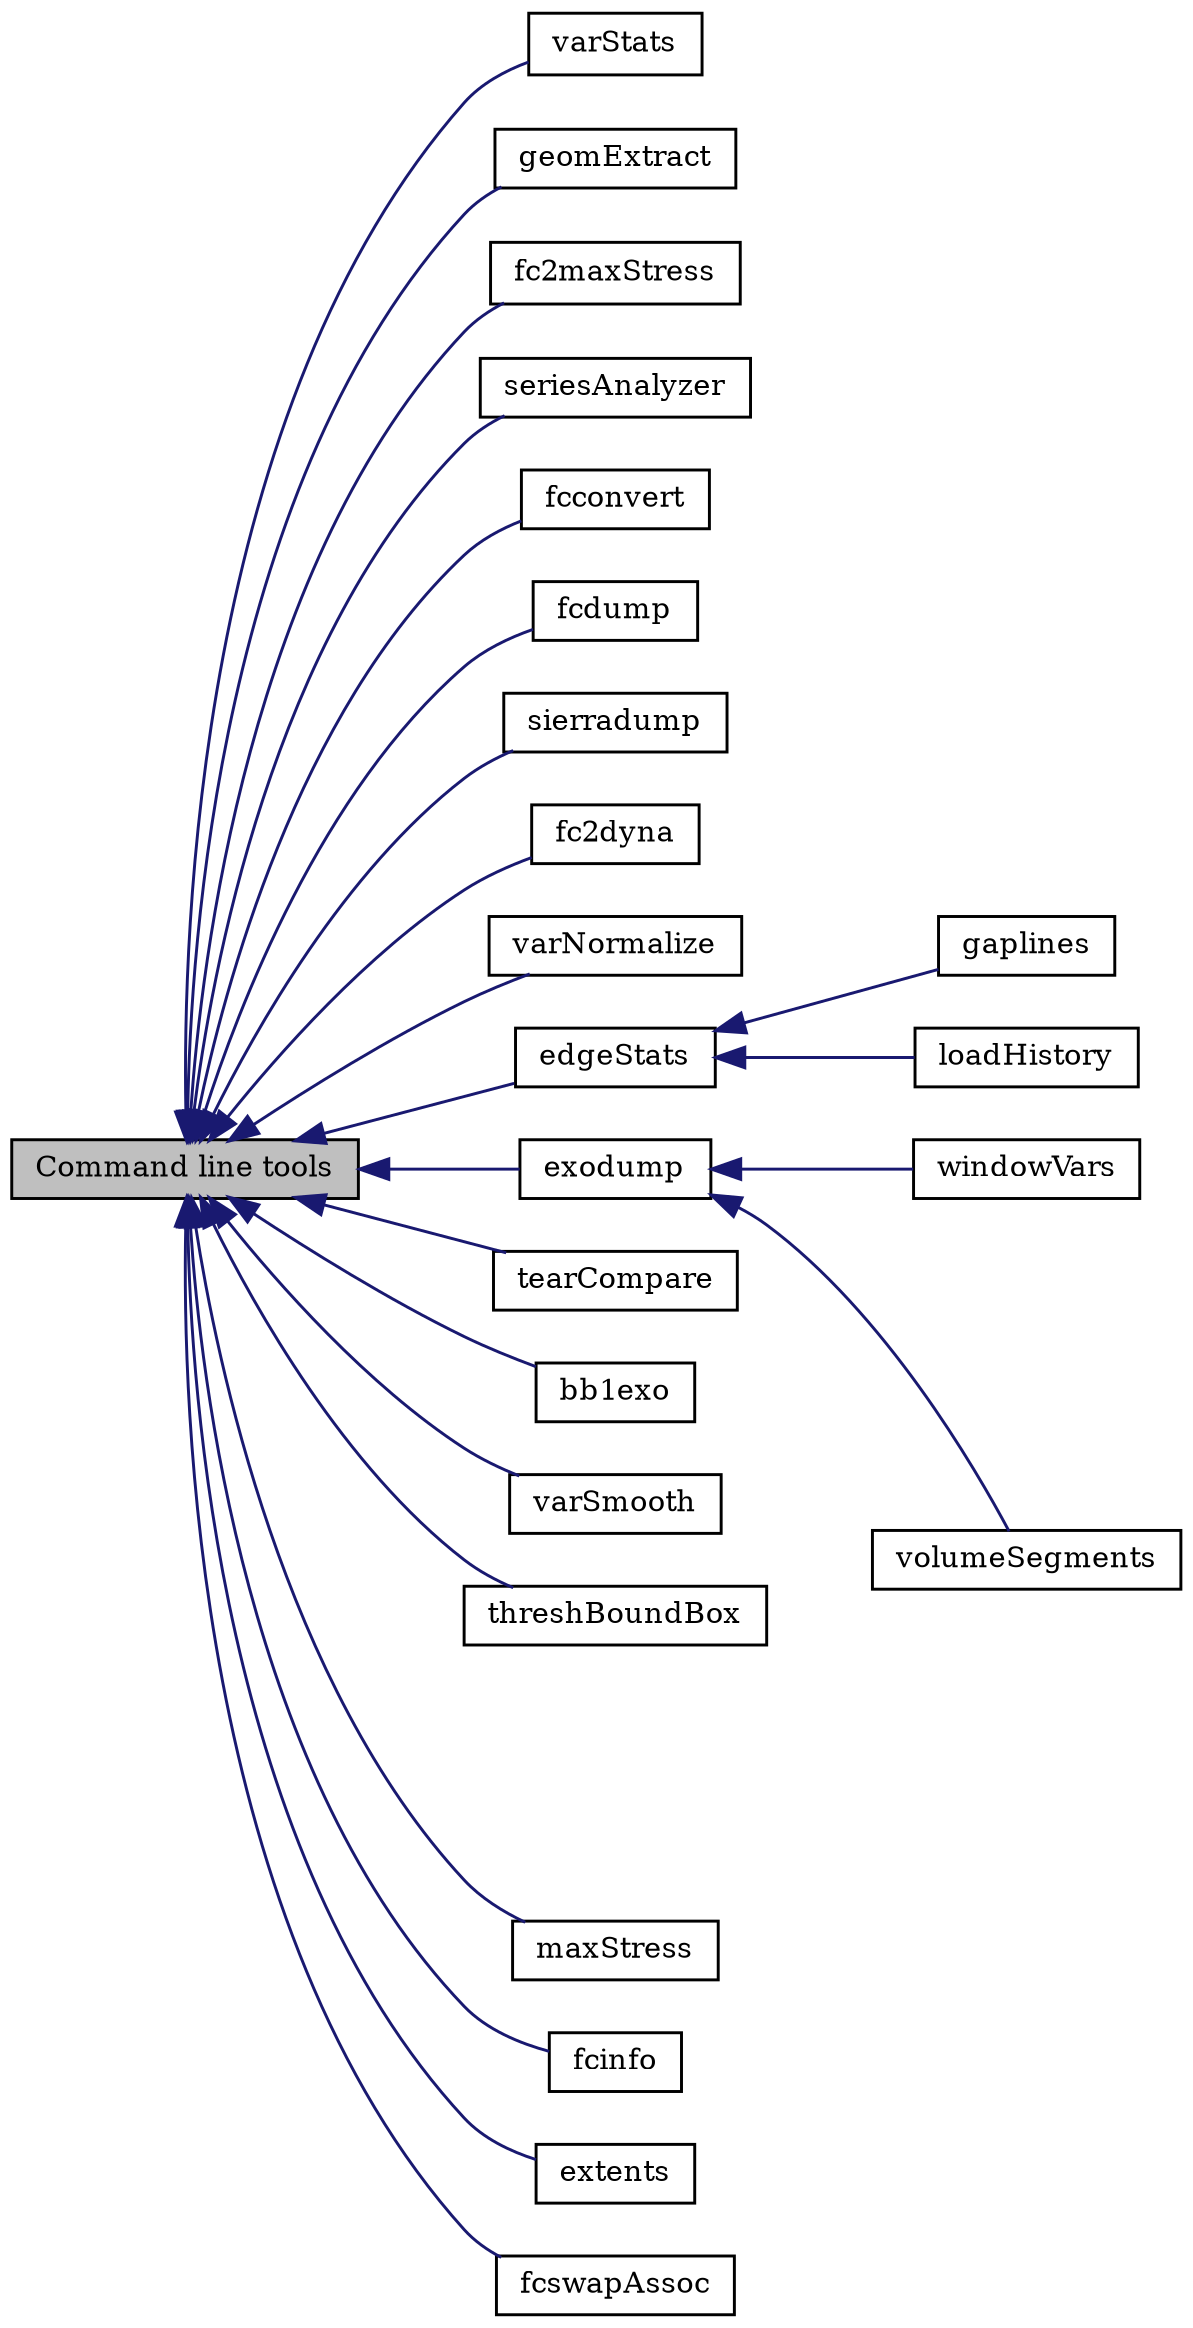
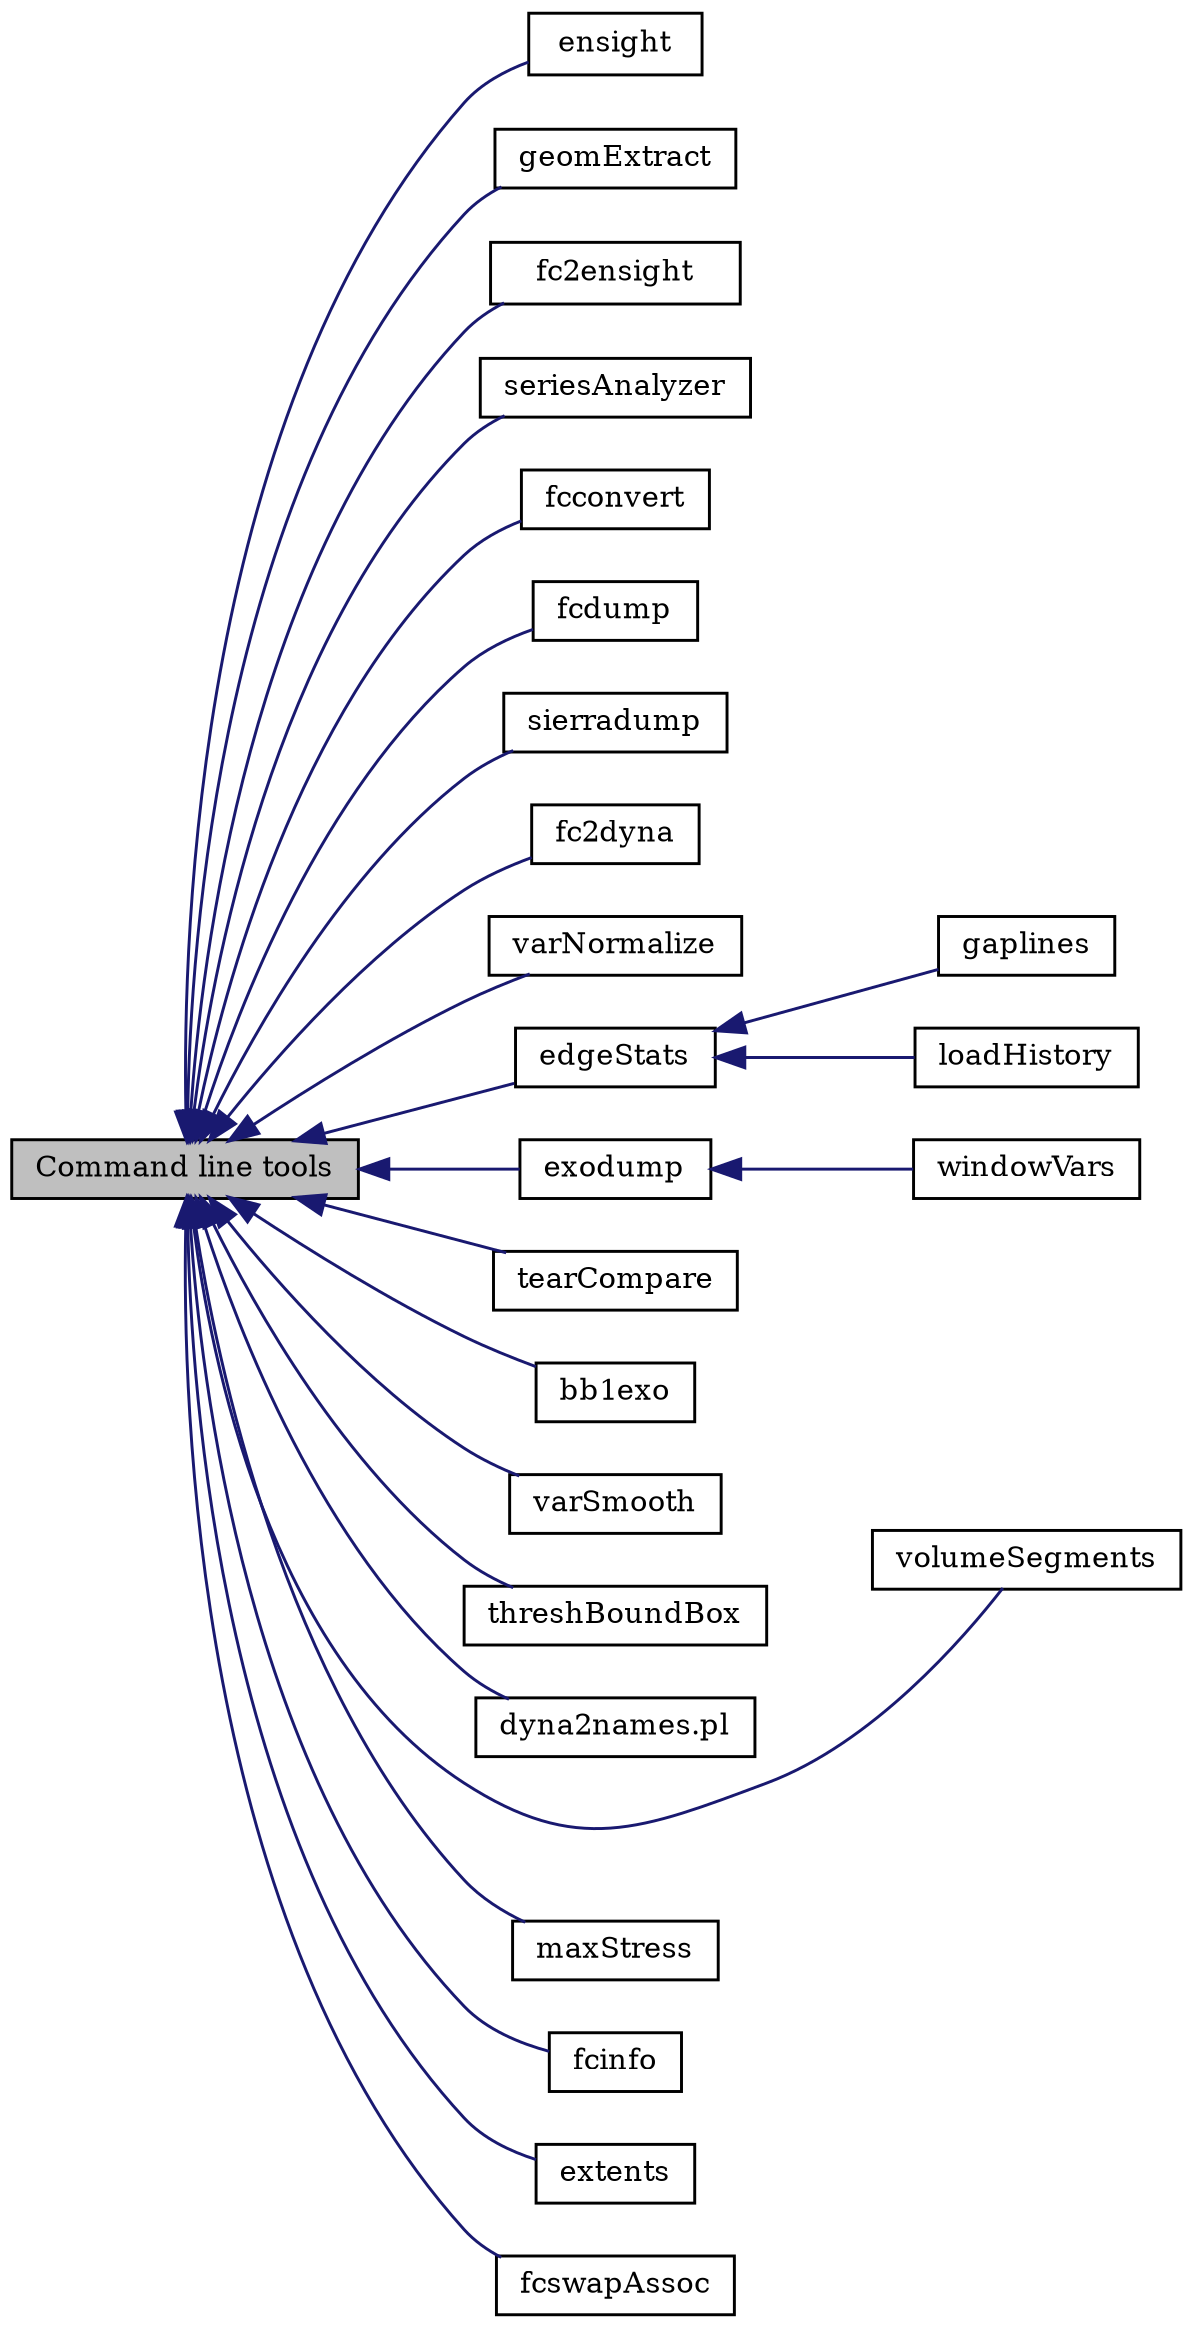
node "varStats": label "varStats" -> "ensight"
node "fc2maxStress": label "fc2maxStress" -> "fc2ensight"
edge "volumeSegments" -> "exodump": now "volumeSegments" -> "Command line tools"
node "dyna2names.pl": added
